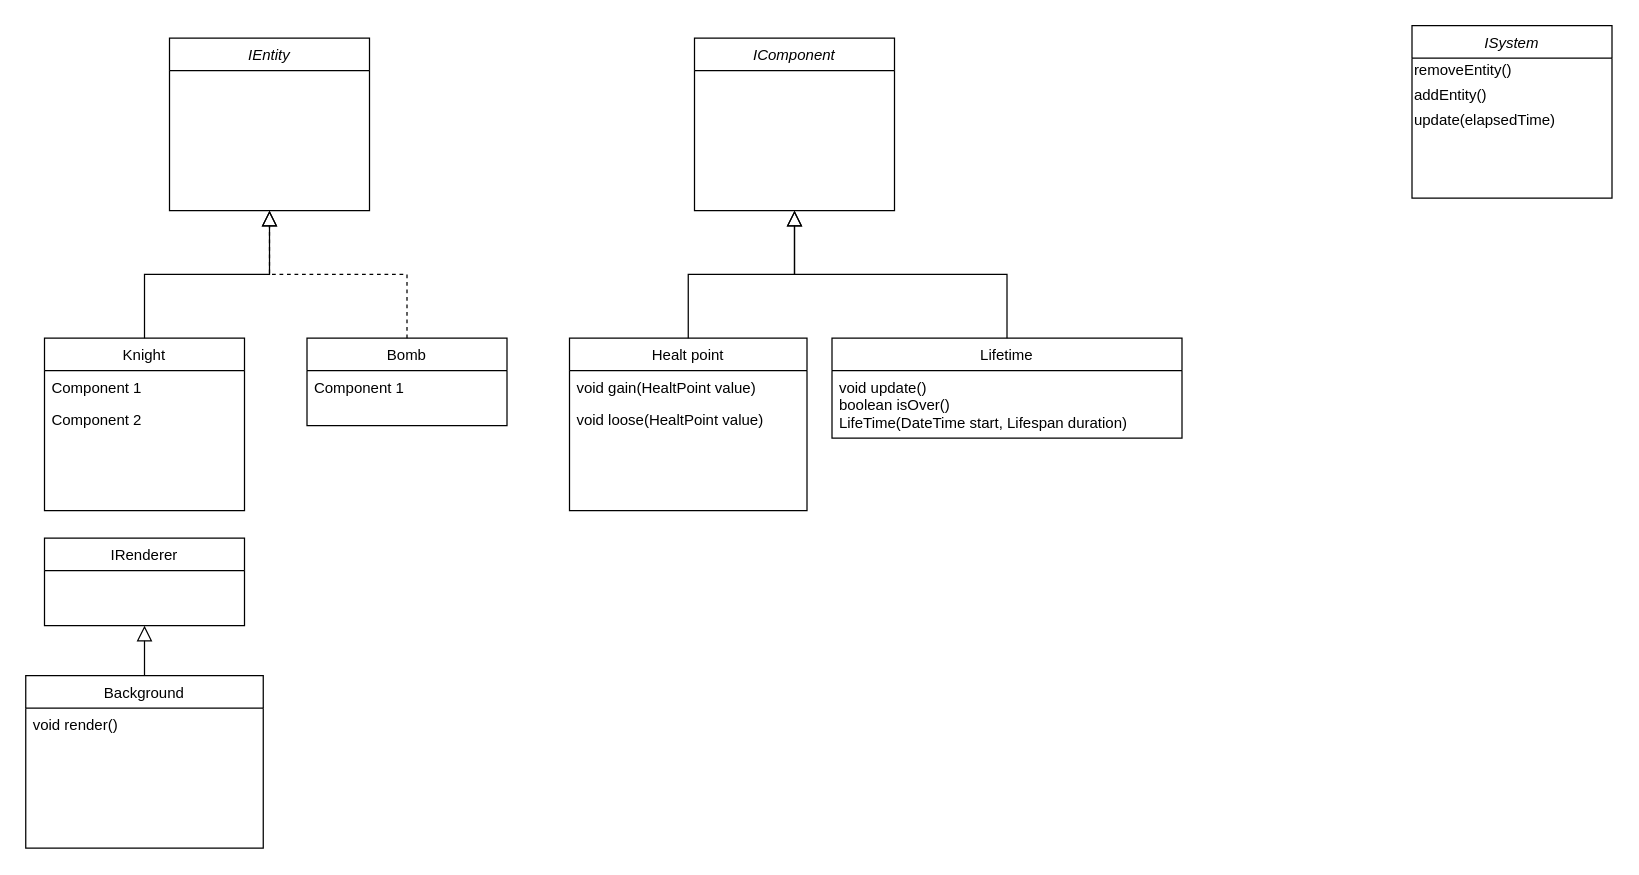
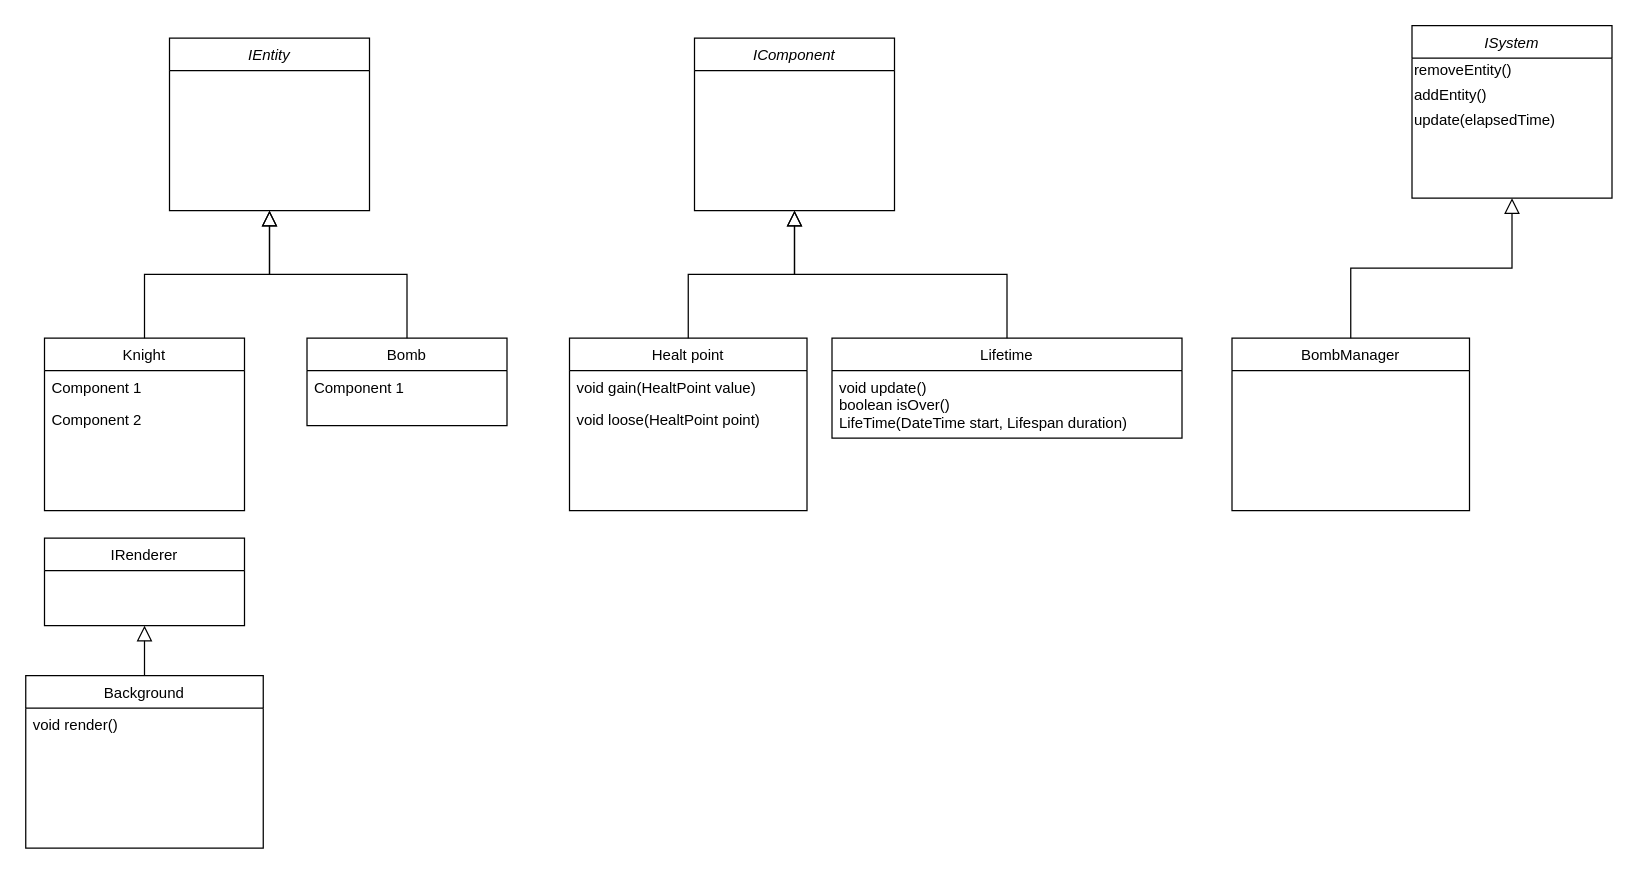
edge "BombManager" -> "ISystem": added
edge "Bomb" -> "IEntity": style dashed -> solid
node "void loose(HealtPoint value)": label "void loose(HealtPoint value)" -> "void loose(HealtPoint point)"
node "BombManager": added
